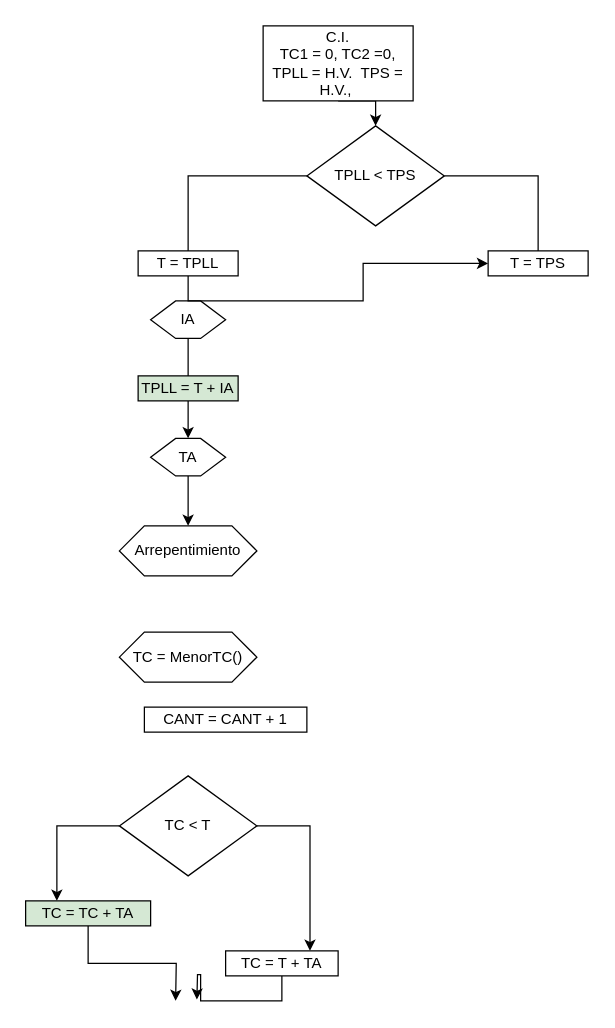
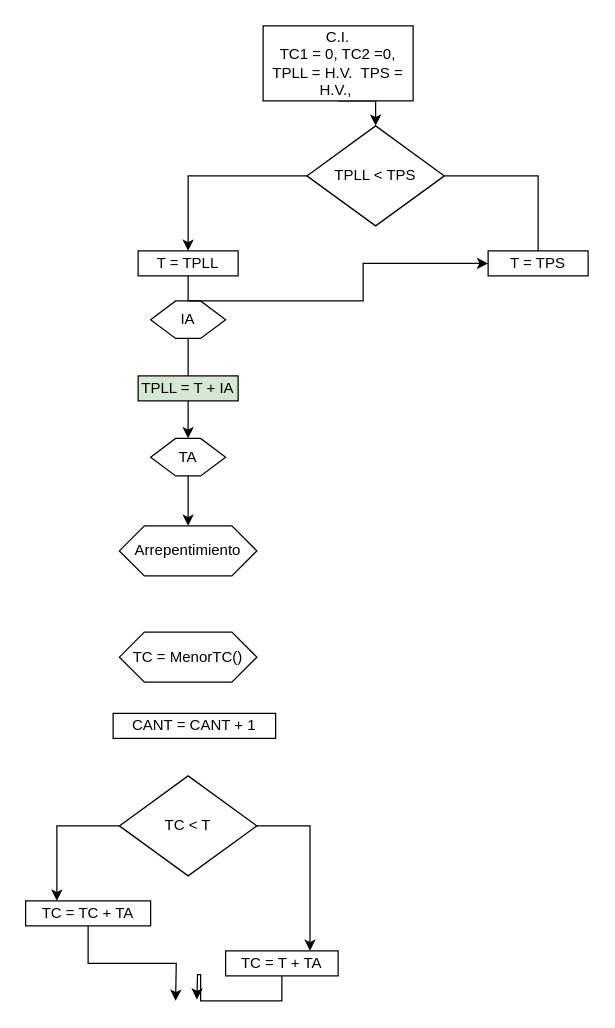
edge "TPLL < TPS" -- "T = TPLL": arrowhead none -> classic
node "CANT = CANT + 1": moved (226, 719) -> (194, 726)
node "TC = TC + TA": fillcolor #d5e8d4 -> #ffffff
